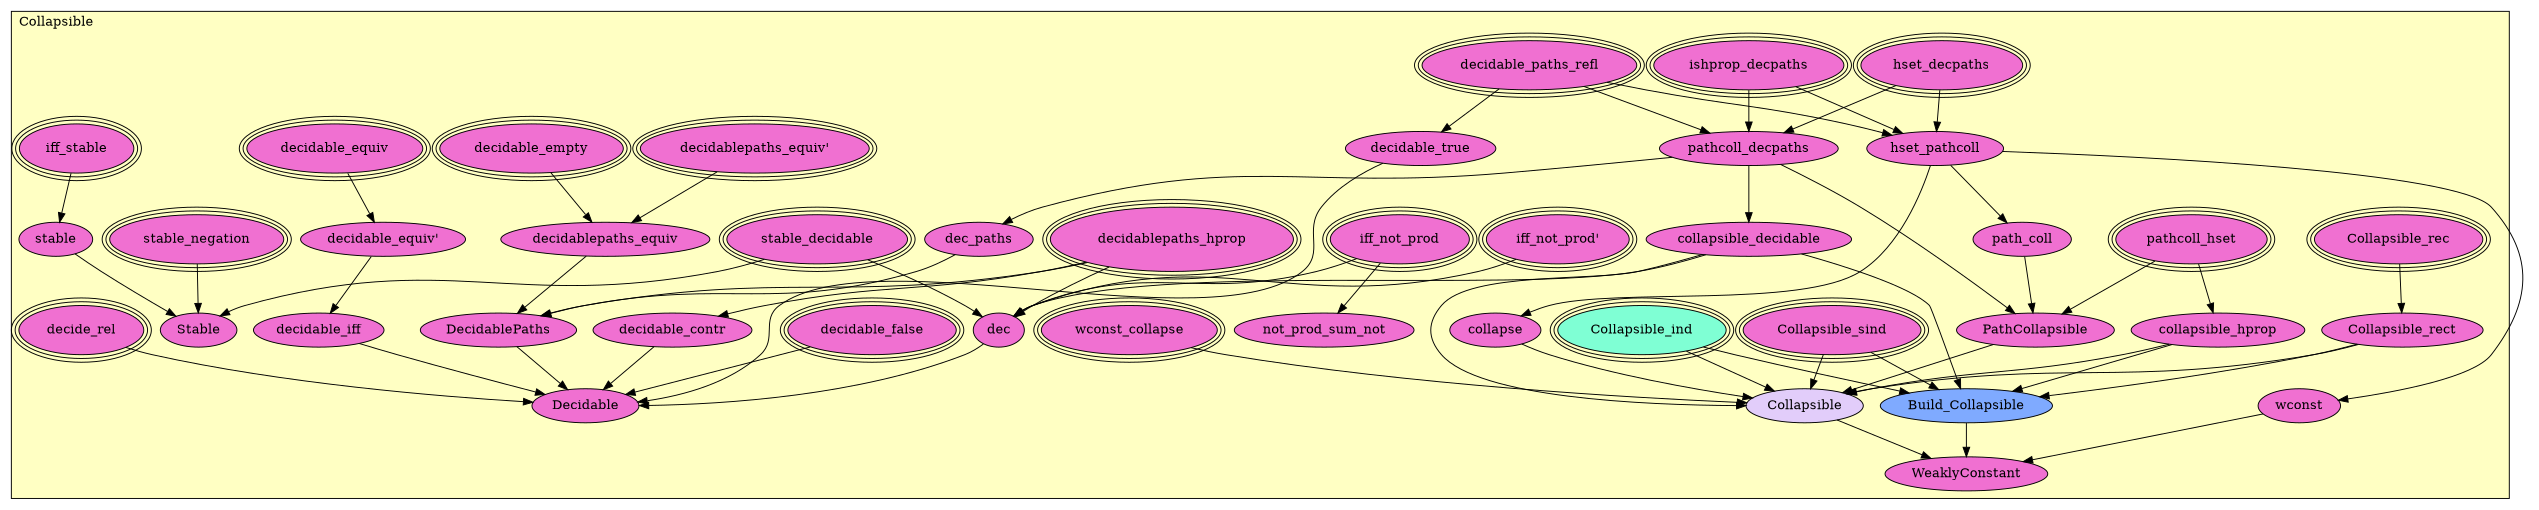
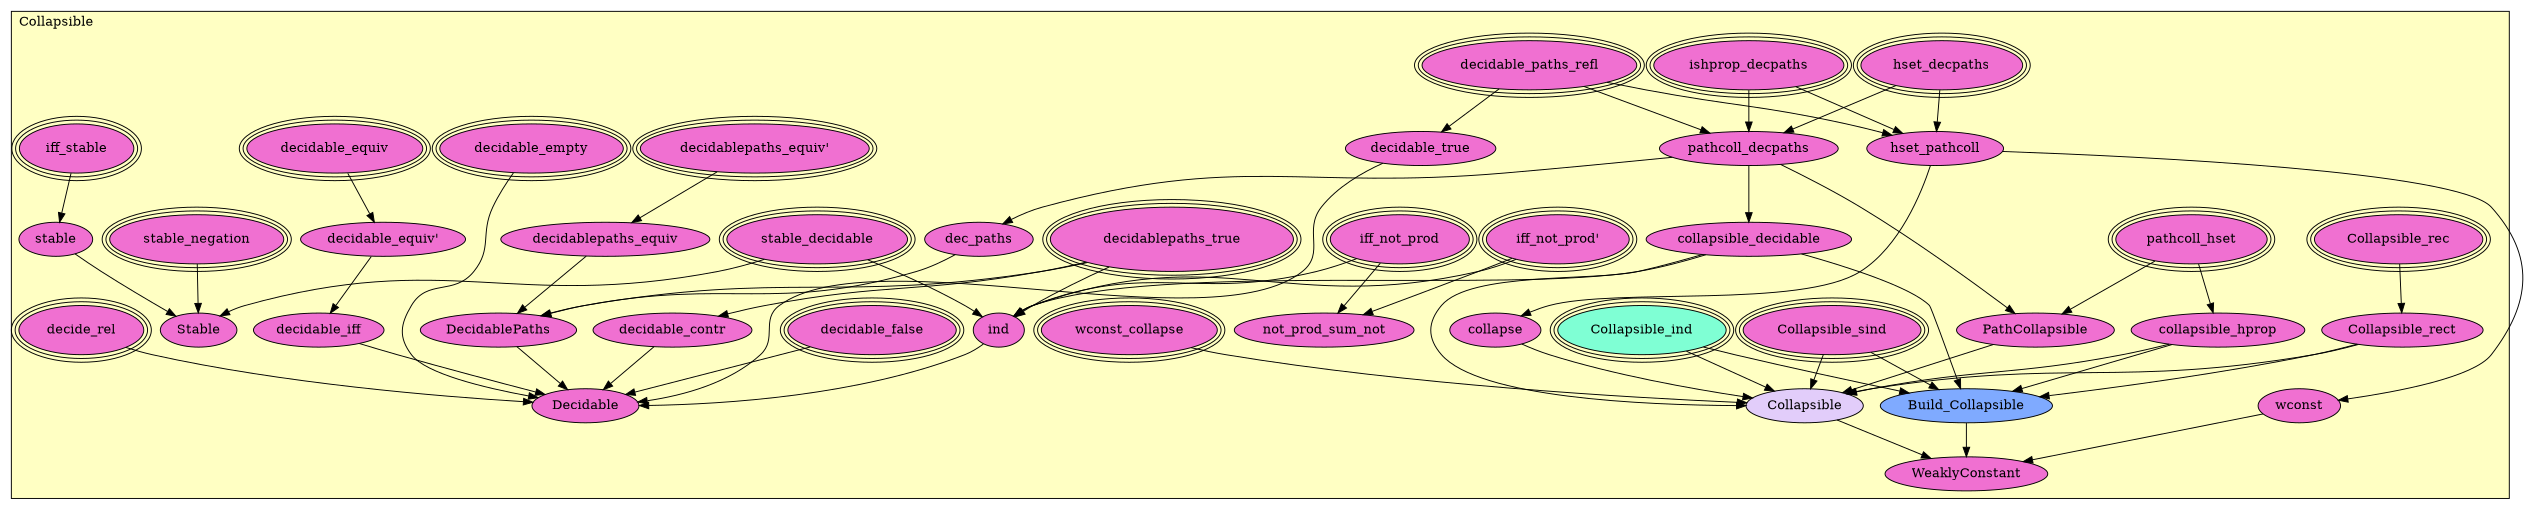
edge "decidable_empty" -> "decidablepaths_equiv": now "decidable_empty" -> "Decidable"
node "decidablepaths_hprop": label "decidablepaths_hprop" -> "decidablepaths_true"
node "path_coll": removed
edge "iff_not_prod'" -> "not_prod_sum_not": added
node "dec": label "dec" -> "ind"
